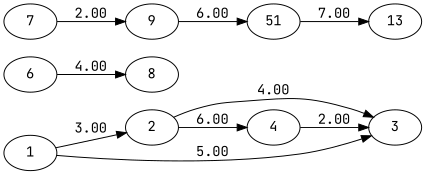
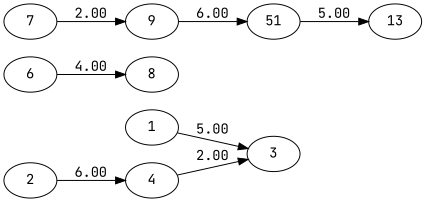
edge "51" -> "13": label "7.00" -> "5.00"
edge "2" -> "3": removed, label "4.00"
edge "1" -> "2": removed, label "3.00"
